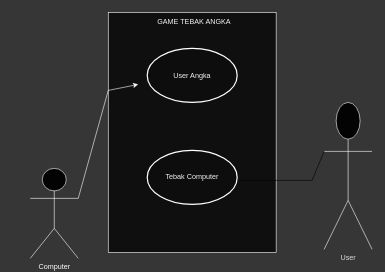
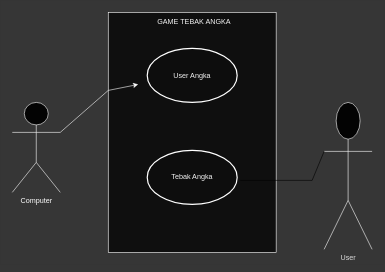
node "Tebak Computer": label "Tebak Computer" -> "Tebak Angka"
node "Computer": moved (54, 213) -> (36, 147)
